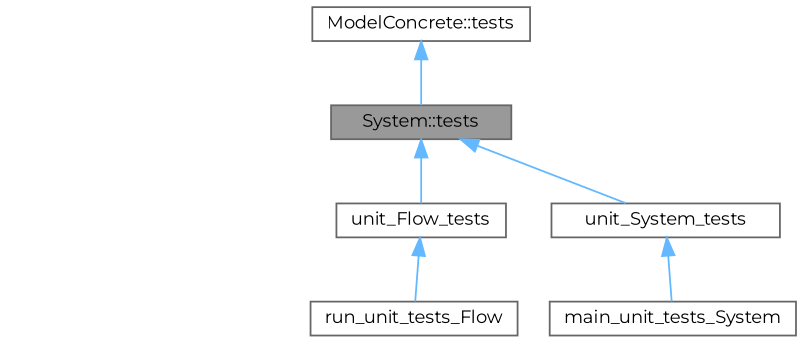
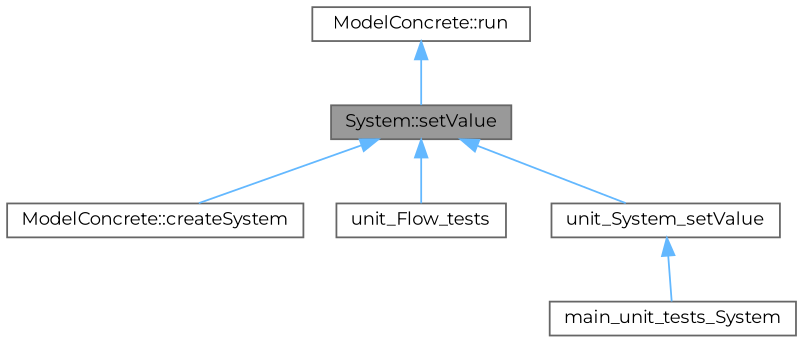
node "ModelConcrete::tests": label "ModelConcrete::tests" -> "ModelConcrete::run"
node "System::tests": label "System::tests" -> "System::setValue"
node "ModelConcrete::createSystem": added
node "unit_System_tests": label "unit_System_tests" -> "unit_System_setValue"
node "run_unit_tests_Flow": removed
